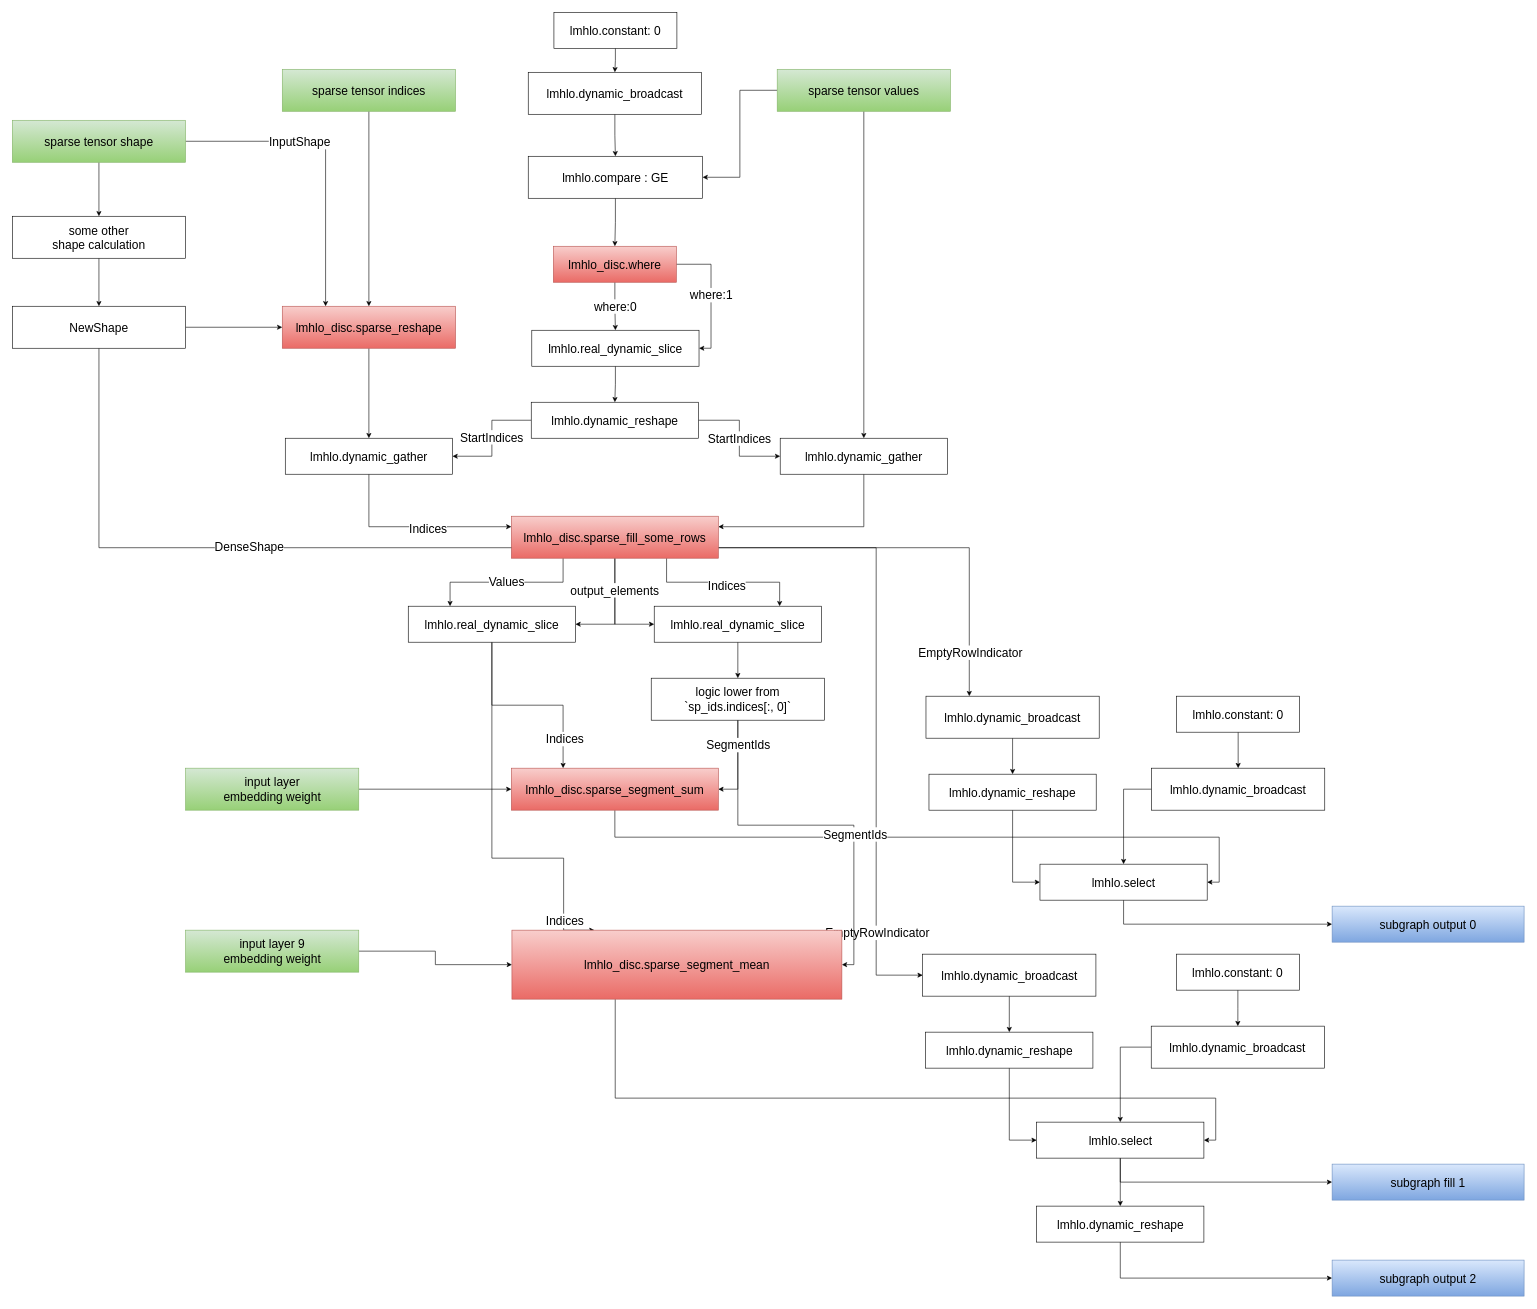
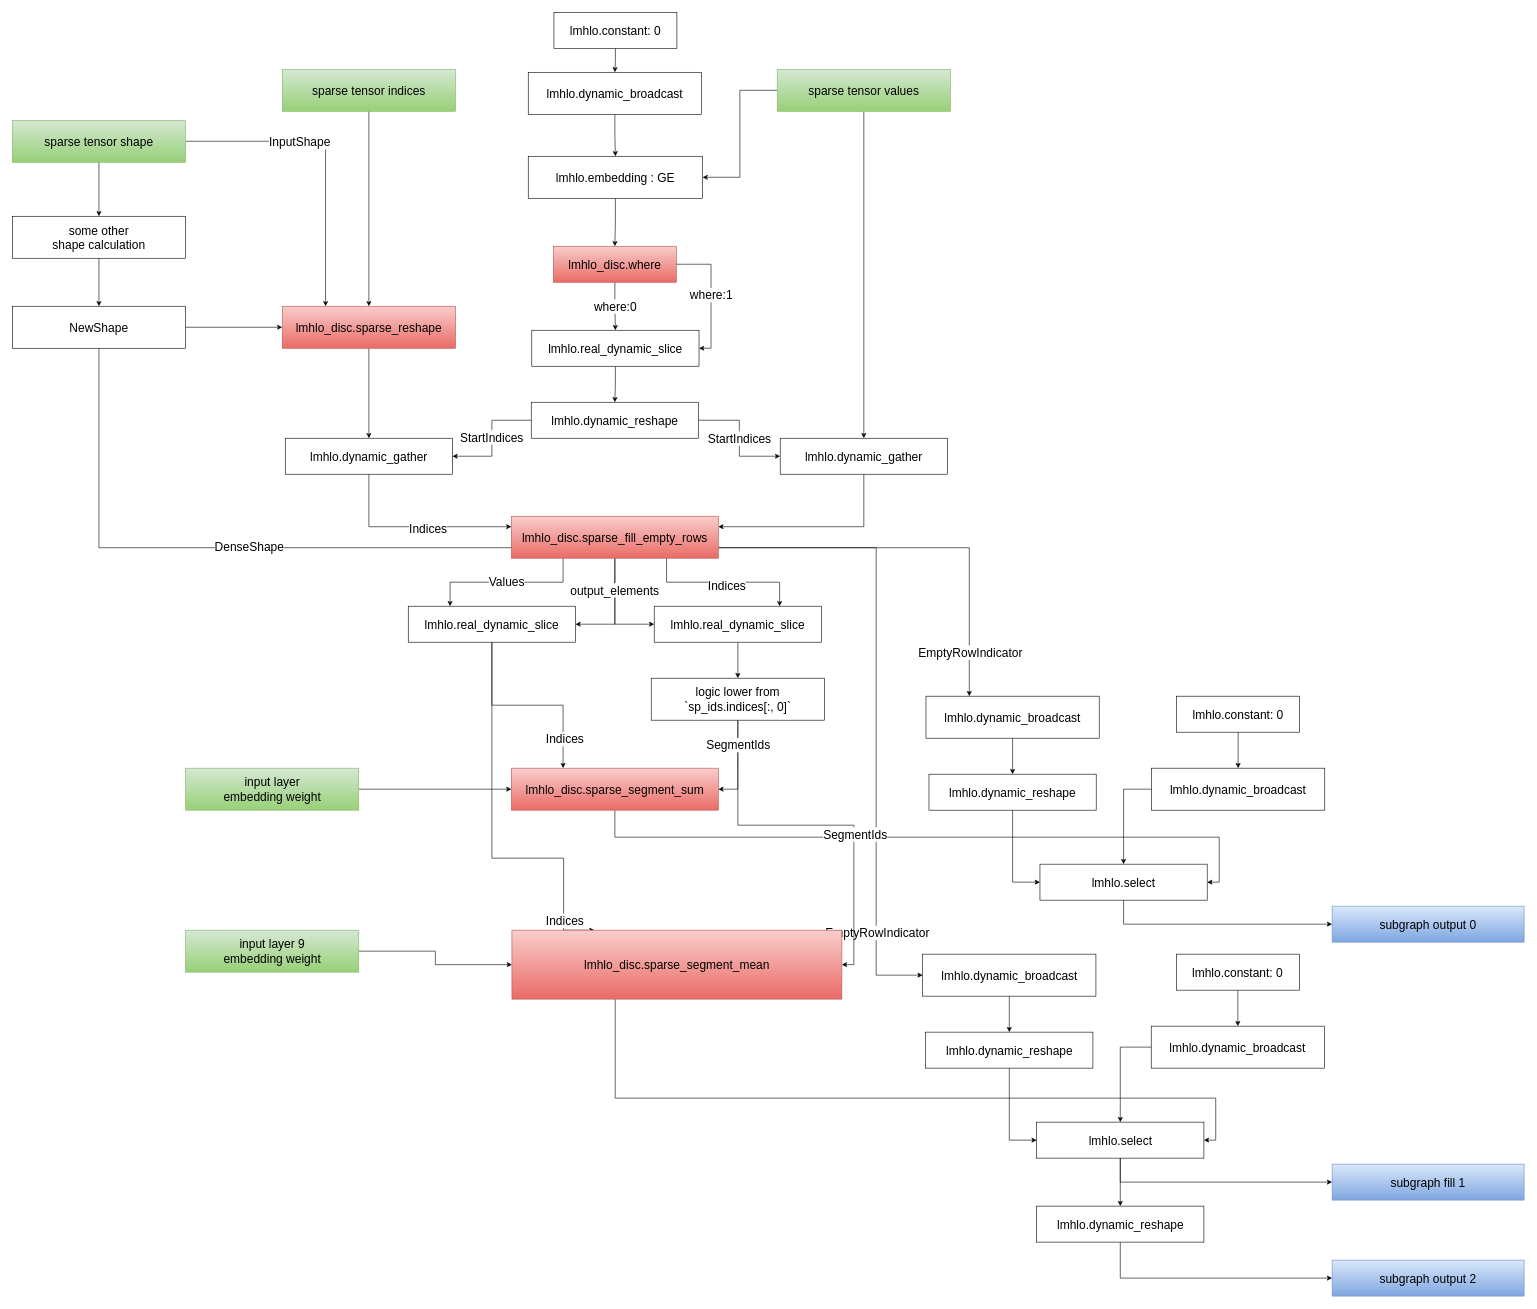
node "lmhlo.compare : GE": label "lmhlo.compare : GE" -> "lmhlo.embedding : GE"
node "lmhlo_disc.sparse_fill_some_rows": label "lmhlo_disc.sparse_fill_some_rows" -> "lmhlo_disc.sparse_fill_empty_rows"
